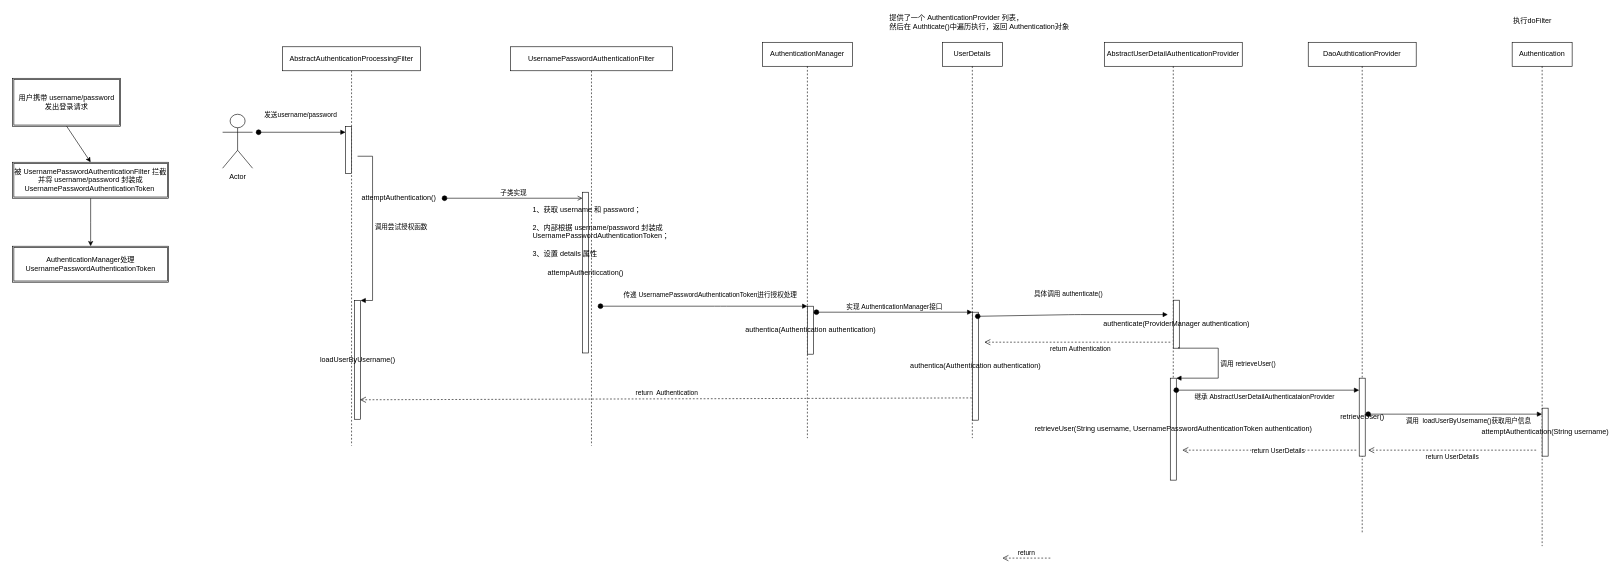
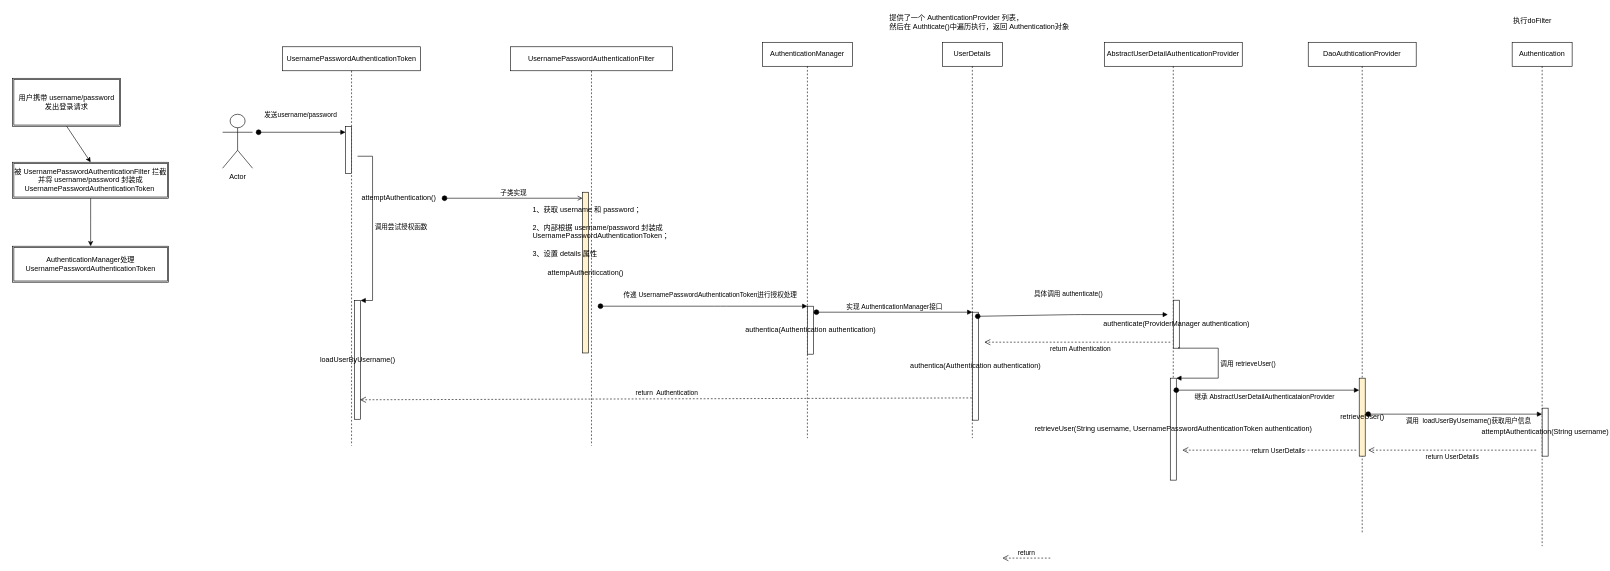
node "AbstractAuthenticationProcessingFilter": label "AbstractAuthenticationProcessingFilter" -> "UsernamePasswordAuthenticationToken"
node "attempAuthenticcation()": fillcolor #ffffff -> #fff2cc
node "retrieveUser()": fillcolor #ffffff -> #fff2cc
